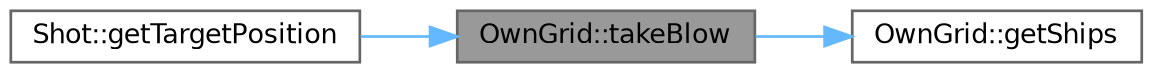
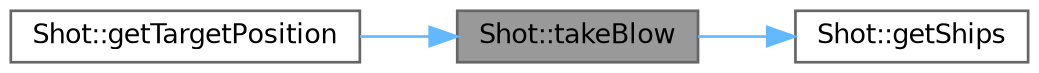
node "OwnGrid::takeBlow": label "OwnGrid::takeBlow" -> "Shot::takeBlow"
node "OwnGrid::getShips": label "OwnGrid::getShips" -> "Shot::getShips"
